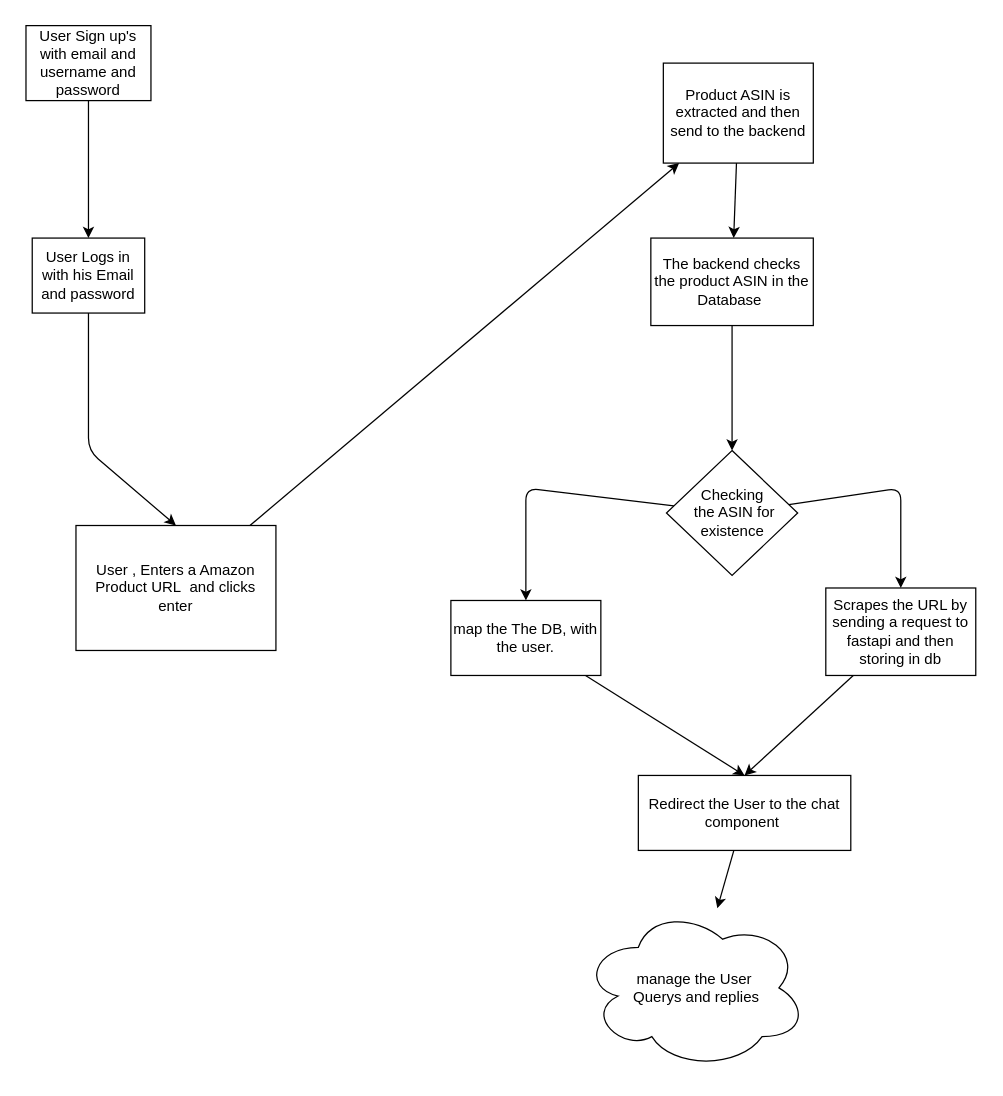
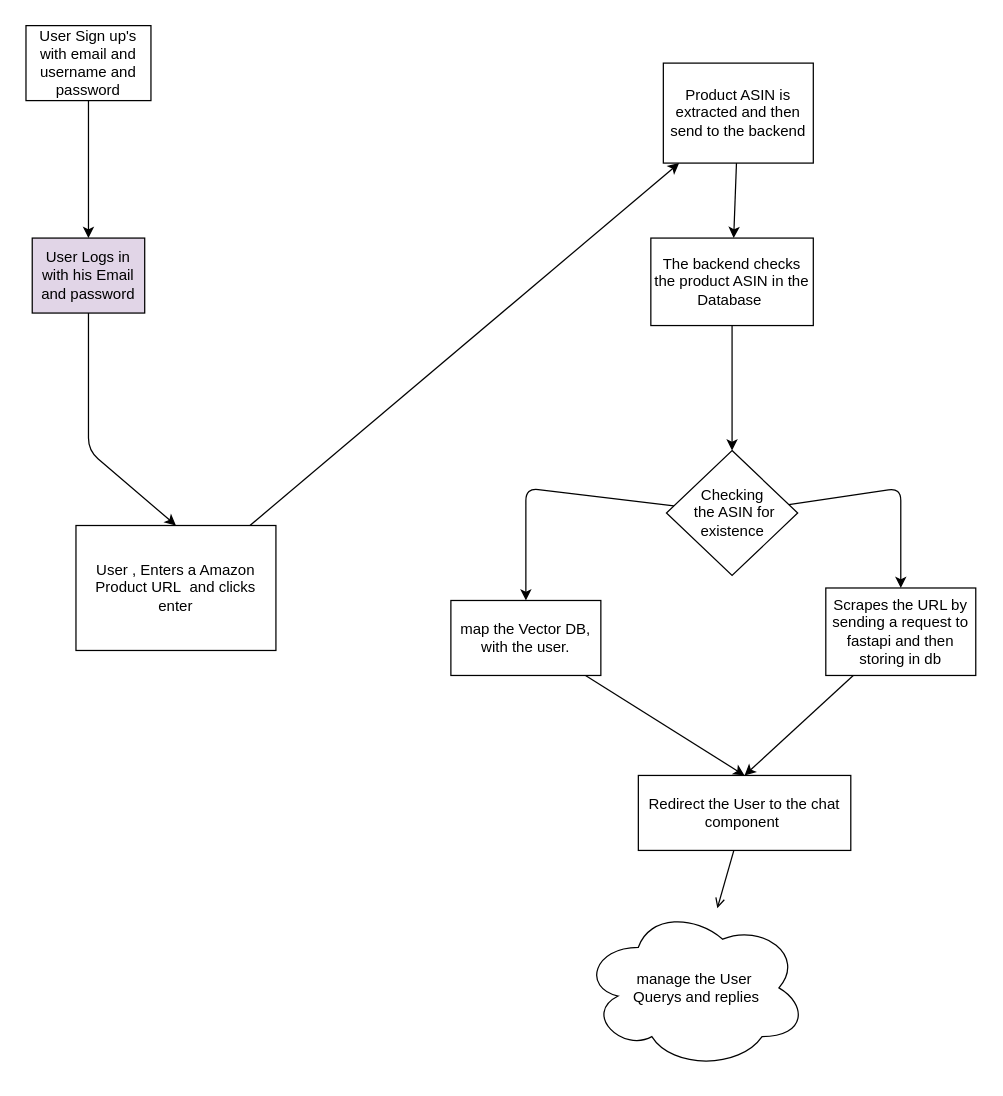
node "User Logs in with his Email and password": fillcolor #ffffff -> #e1d5e7
node "map the The DB, with the user.": label "map the The DB, with the user." -> "map the Vector DB, with the user."
edge "Redirect the User to the chat component" -> "manage the User Querys and replies": arrowhead classic -> open
